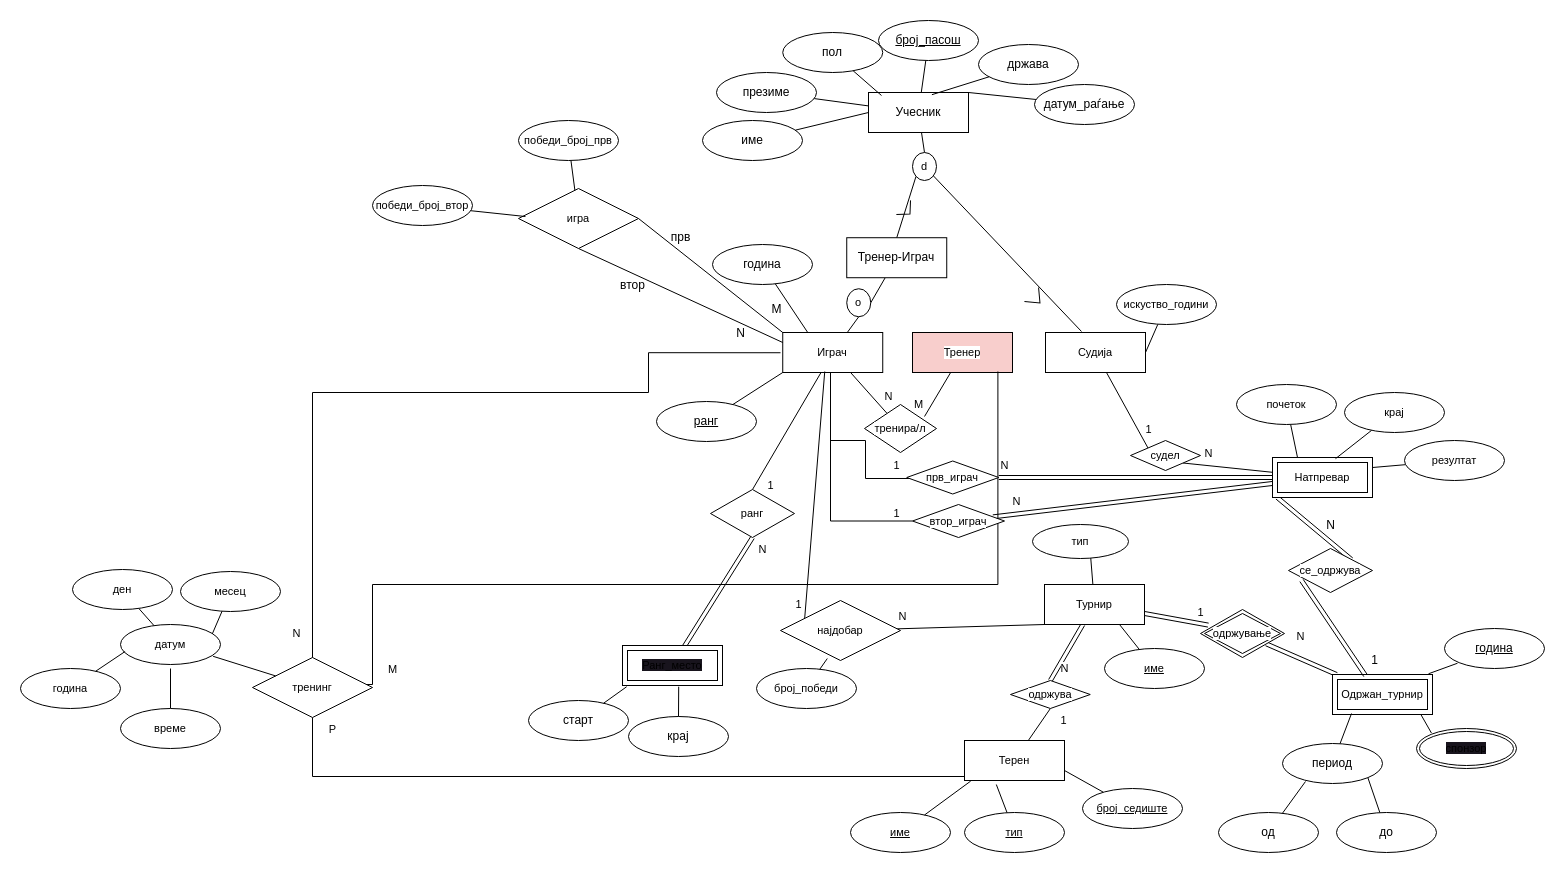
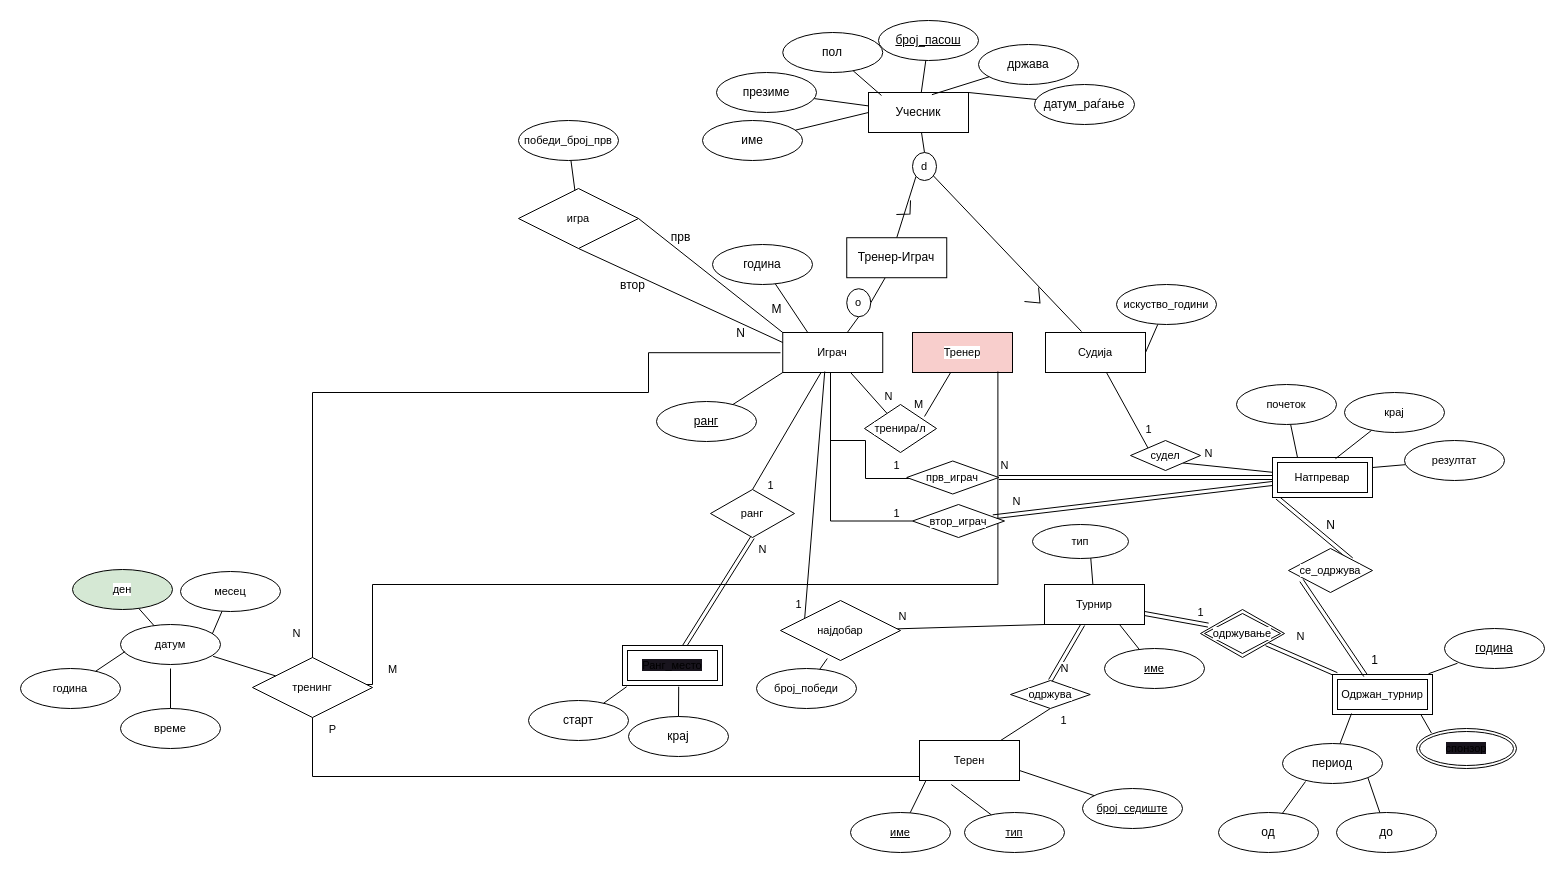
node "победи_број_втор": removed
edge "победи_број_втор" -- "игра": removed
node "ден": fillcolor #ffffff -> #d5e8d4
node "Терен": moved (1015, 761) -> (970, 761)
